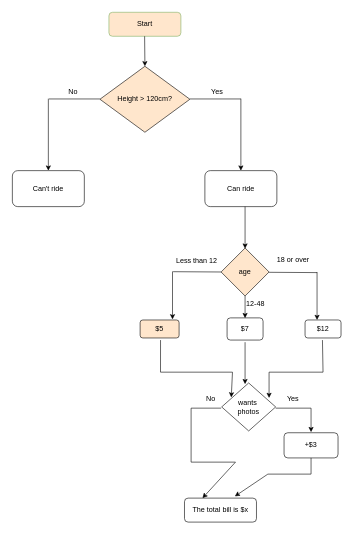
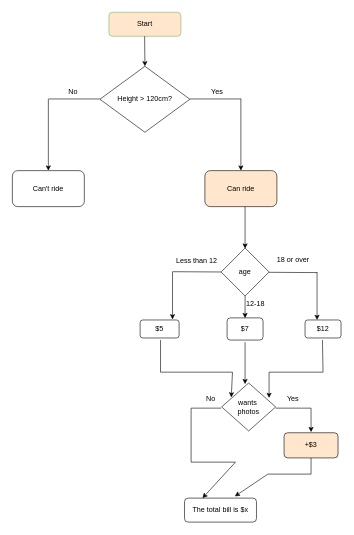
node "Height > 120cm?": fillcolor #ffe6cc -> #ffffff
node "Can ride": fillcolor #ffffff -> #ffe6cc
node "age": fillcolor #ffe6cc -> #ffffff
node "12-48": label "12-48" -> "12-18"
node "$5": fillcolor #ffe6cc -> #ffffff
node "+$3": fillcolor #ffffff -> #ffe6cc
